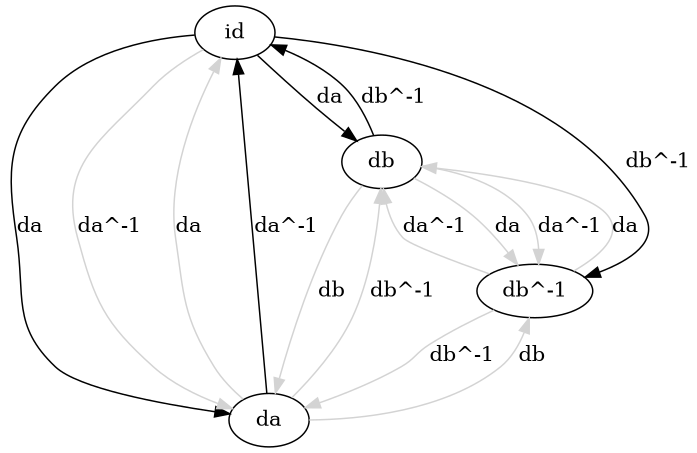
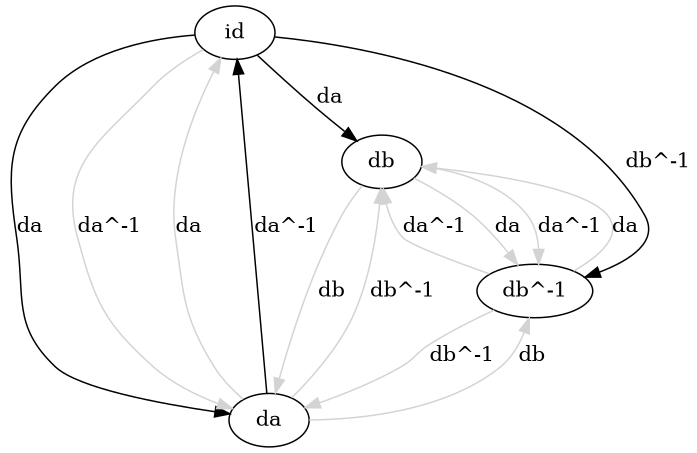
edge "db" -> "id": removed, label "db^-1"
